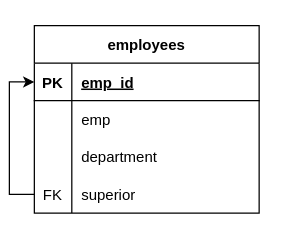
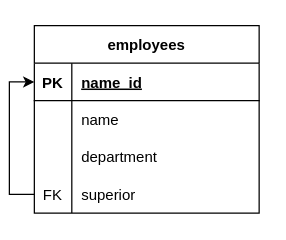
node "emp_id": label "emp_id" -> "name_id"
node "emp": label "emp" -> "name"
